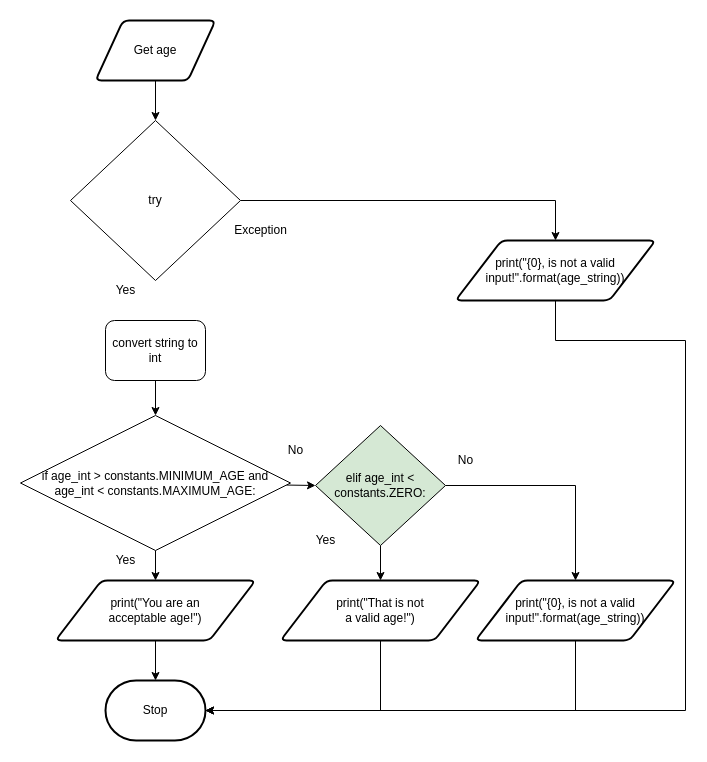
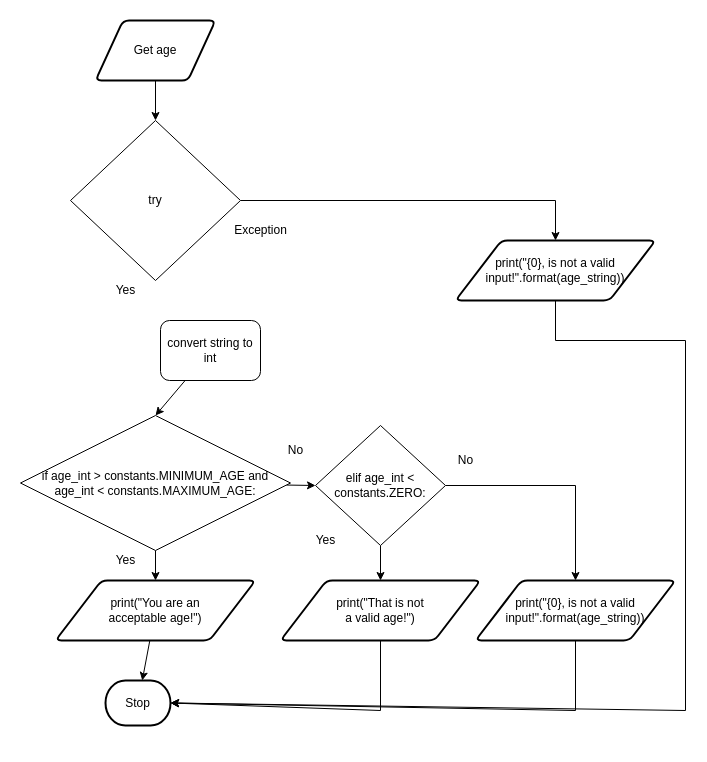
node "convert string to int": moved (156, 351) -> (211, 351)
node "elif age_int < constants.ZERO:": fillcolor #d5e8d4 -> #ffffff
node "Stop": size 100x60 -> 65x45
